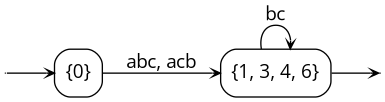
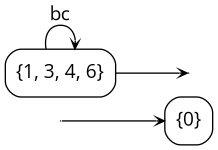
edge "{0}" -> "{1, 3, 4, 6}": removed, label "abc, acb"
